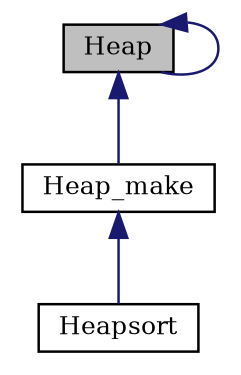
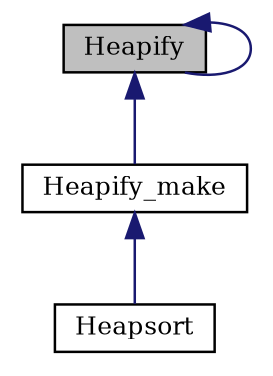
node "Heap": label "Heap" -> "Heapify"
node "Heap_make": label "Heap_make" -> "Heapify_make"
